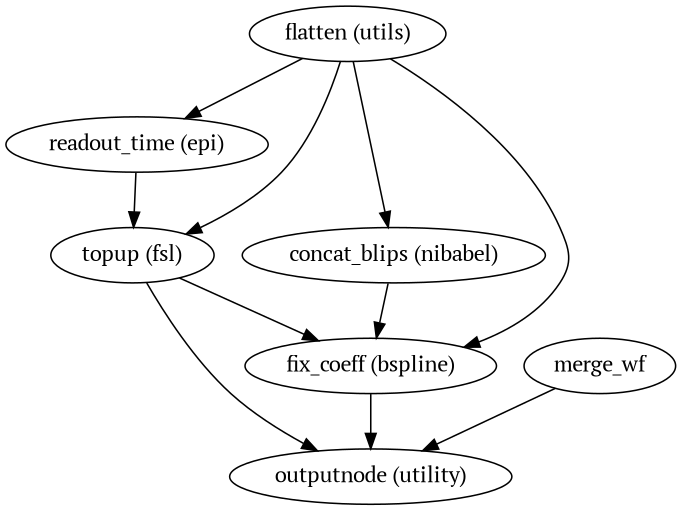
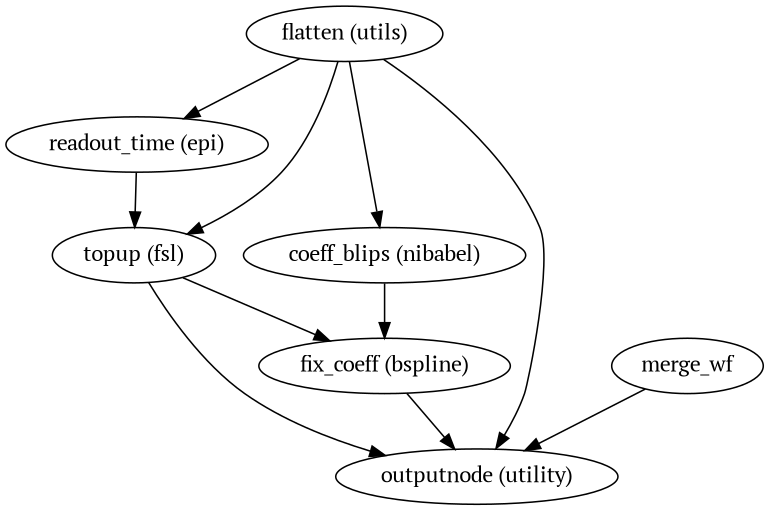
edge "flatten (utils)" -> "fix_coeff (bspline)": now "flatten (utils)" -> "outputnode (utility)"
node "concat_blips (nibabel)": label "concat_blips (nibabel)" -> "coeff_blips (nibabel)"
